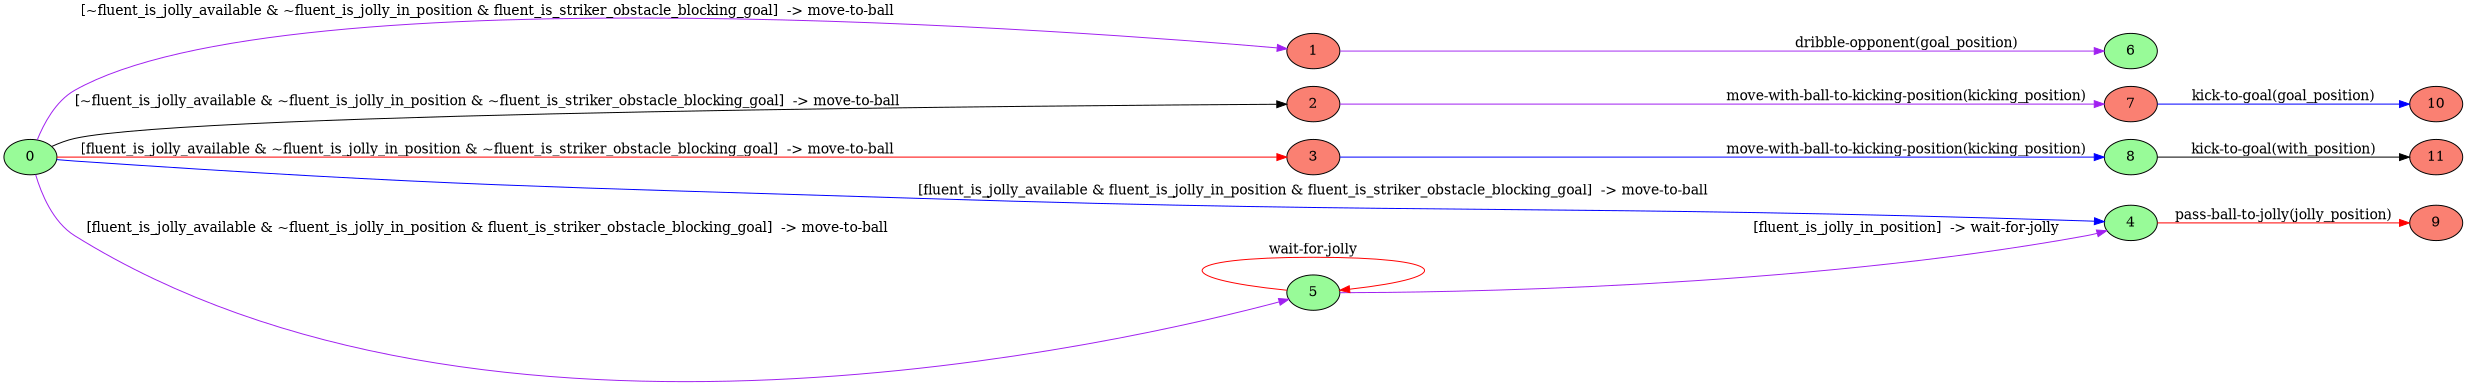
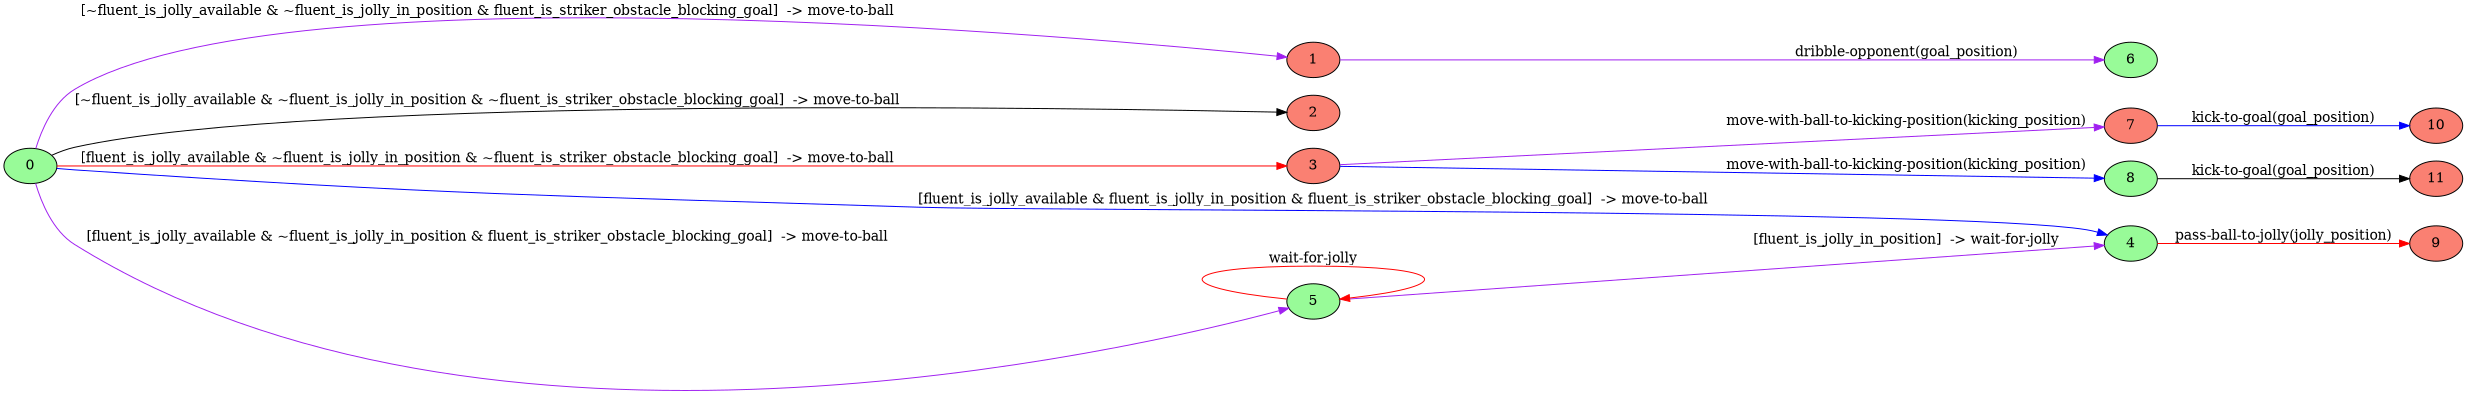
edge "2" -> "7": now "3" -> "7"
edge "8" -> "11": label "kick-to-goal(with_position)" -> "kick-to-goal(goal_position)"
